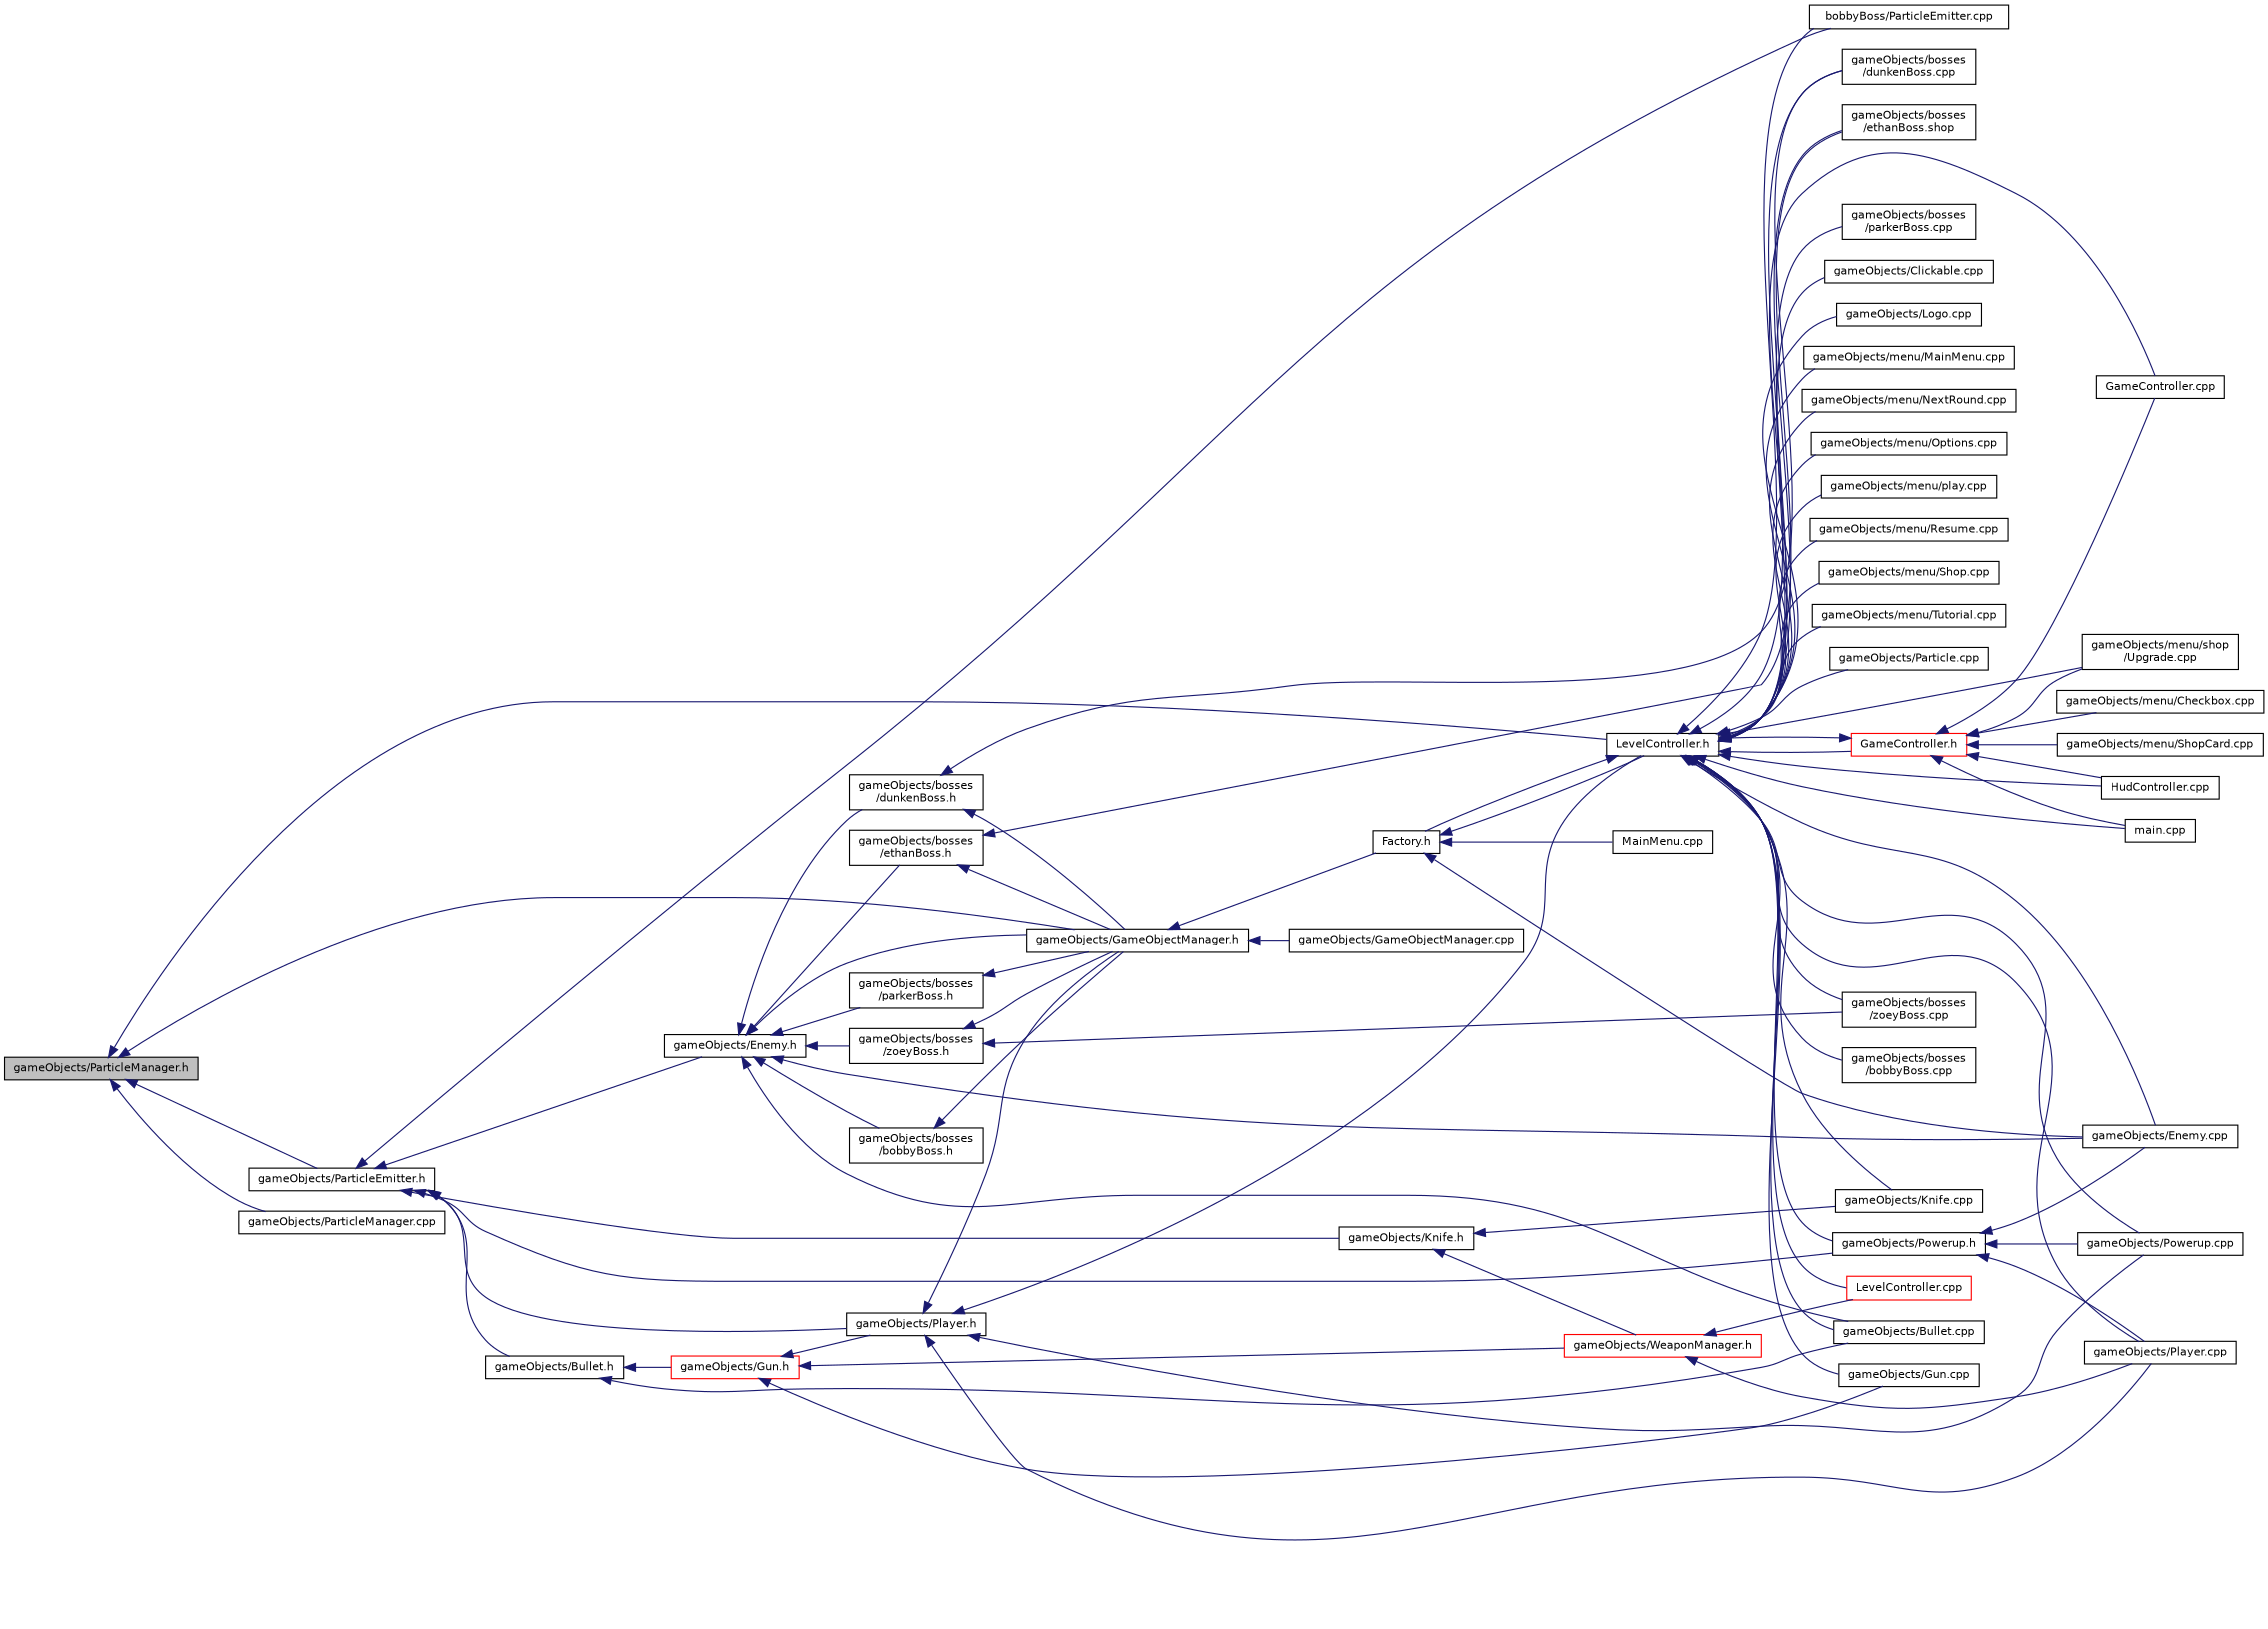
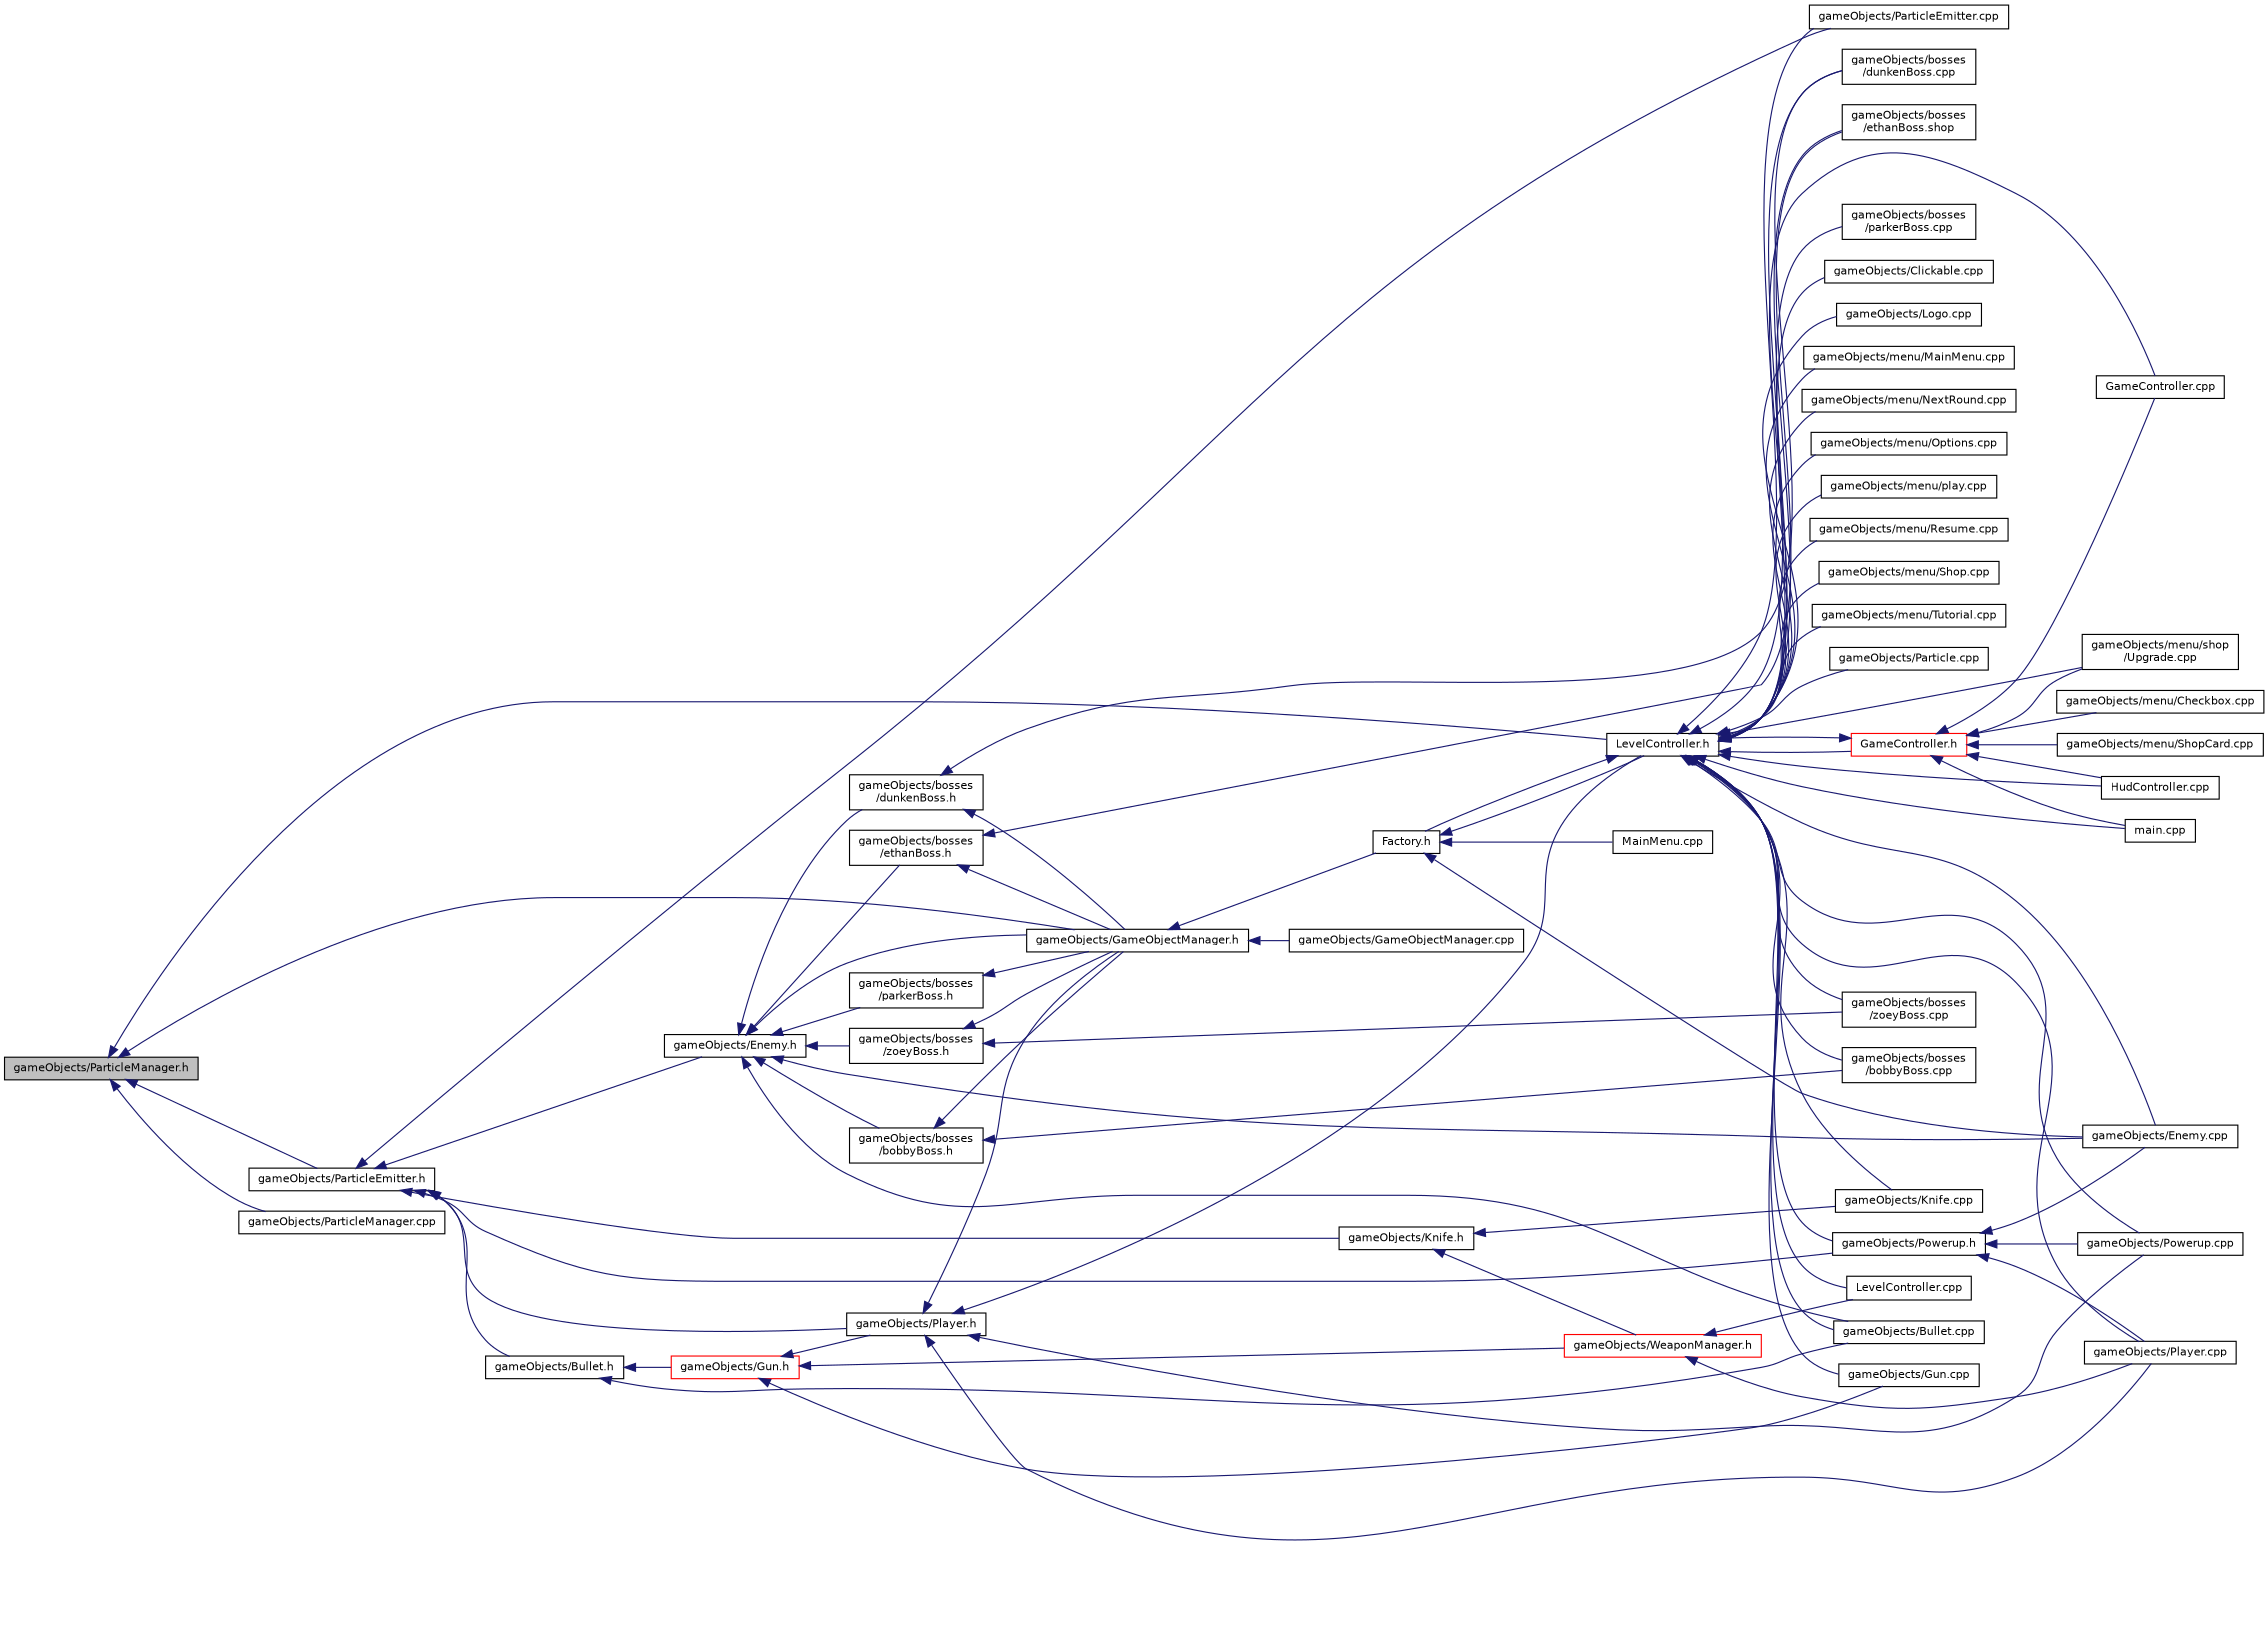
node "bobbyBoss/ParticleEmitter.cpp": label "bobbyBoss/ParticleEmitter.cpp" -> "gameObjects/ParticleEmitter.cpp"
edge "gameObjects/bosses /bobbyBoss.cpp" -> "gameObjects/bosses /bobbyBoss.h": added
node "LevelController.cpp": color red -> black
